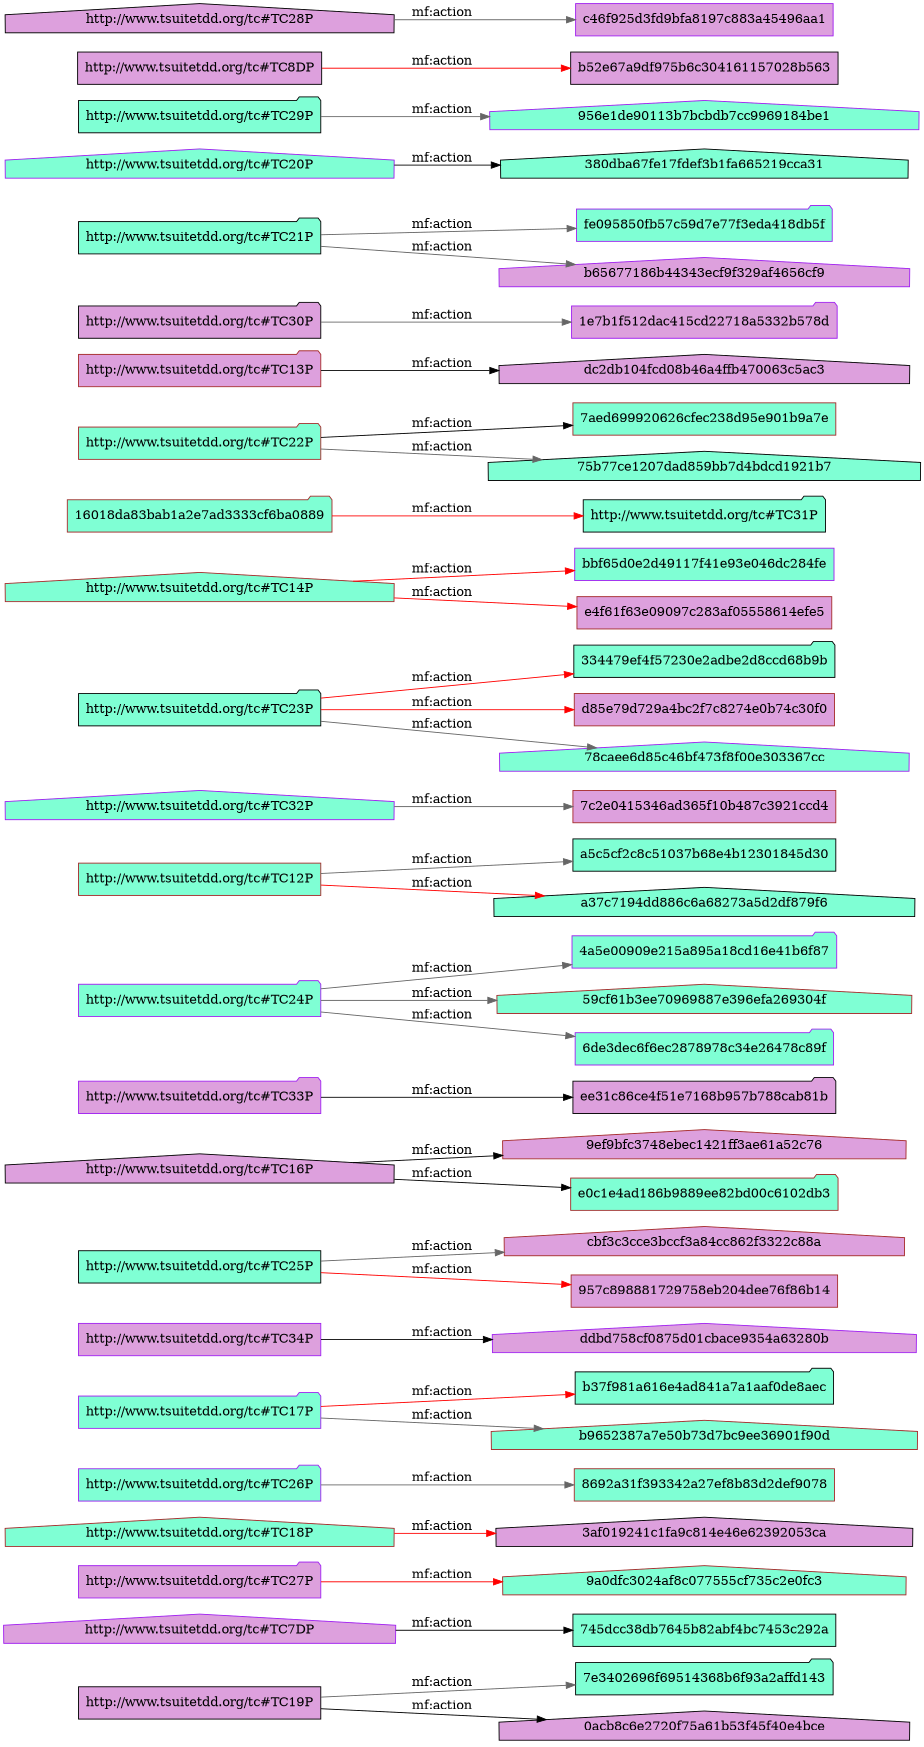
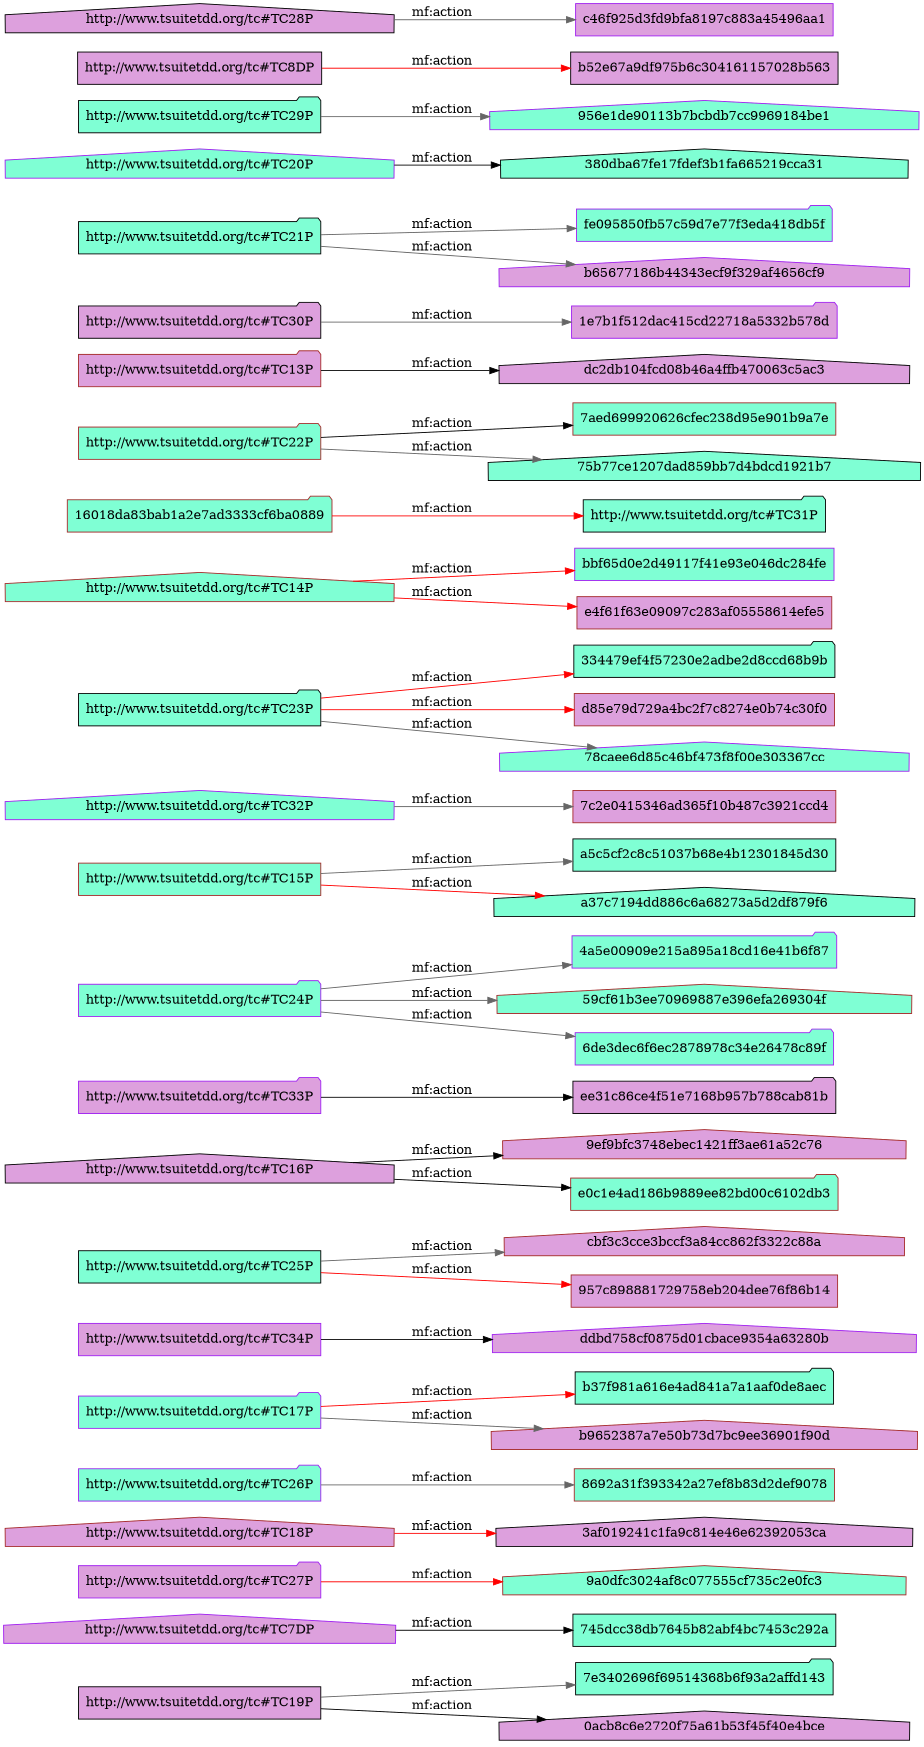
node "http://www.tsuitetdd.org/tc#TC12P": label "http://www.tsuitetdd.org/tc#TC12P" -> "http://www.tsuitetdd.org/tc#TC15P"
node "b9652387a7e50b73d7bc9ee36901f90d": fillcolor aquamarine -> plum
node "http://www.tsuitetdd.org/tc#TC18P": fillcolor aquamarine -> plum
